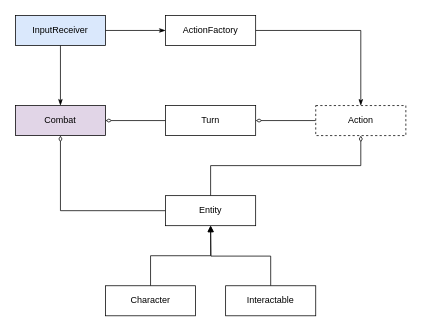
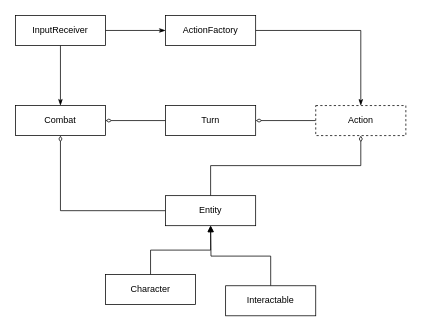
node "InputReceiver": fillcolor #dae8fc -> #ffffff
node "Combat": fillcolor #e1d5e7 -> #ffffff
node "Character": moved (150, 300) -> (150, 289)
